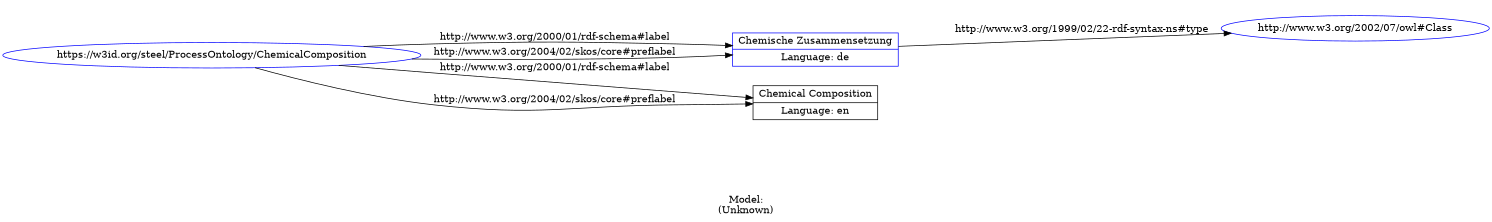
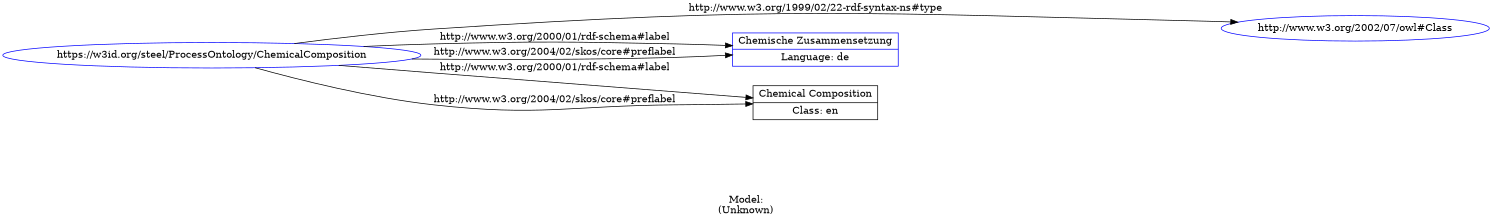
edge "Chemische Zusammensetzung" -> "http://www.w3.org/2002/07/owl#Class": now "https://w3id.org/steel/ProcessOntology/ChemicalComposition" -> "http://www.w3.org/2002/07/owl#Class"
node "Chemical Composition": text "Language: en" -> "Class: en"
